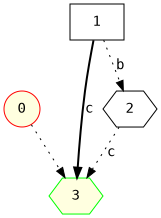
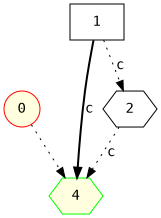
edge "1" -> "2": label "b" -> "c"
node "3": label "3" -> "4"
